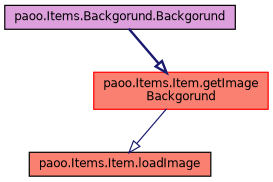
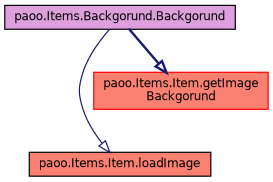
edge "paoo.Items.Item.getImage Backgorund" -> "paoo.Items.Item.loadImage": now "paoo.Items.Backgorund.Backgorund" -> "paoo.Items.Item.loadImage"
